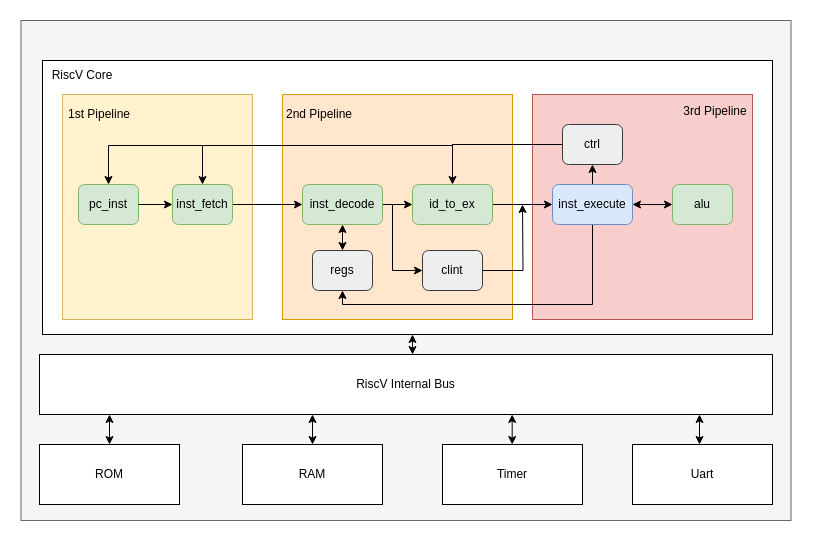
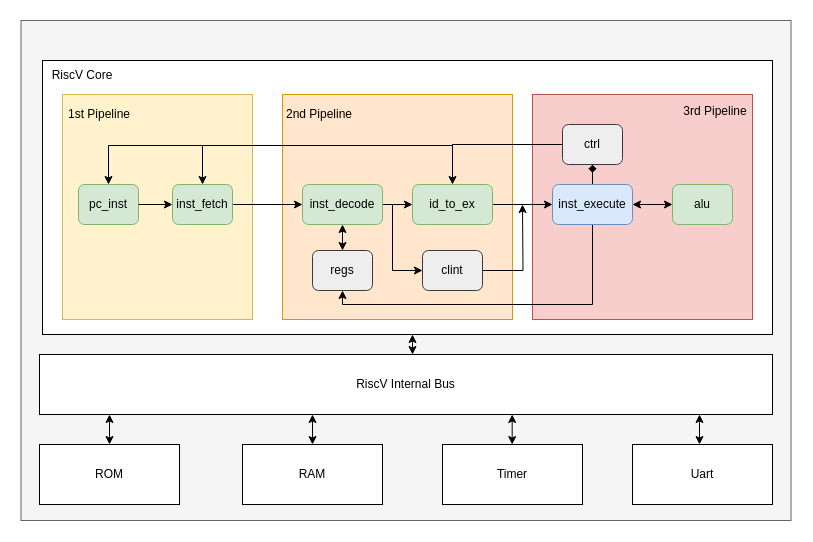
edge "inst_execute" -> "ctrl": arrowhead classic -> diamond
